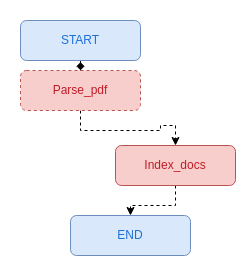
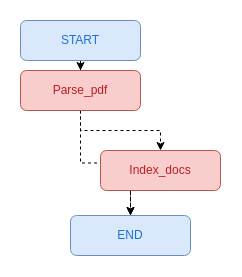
edge "START" -> "Parse_pdf": arrowhead diamond -> classic
node "Parse_pdf": style dashed -> solid
edge "Parse_pdf" -> "END": added
node "Index_docs": moved (176, 166) -> (161, 171)
